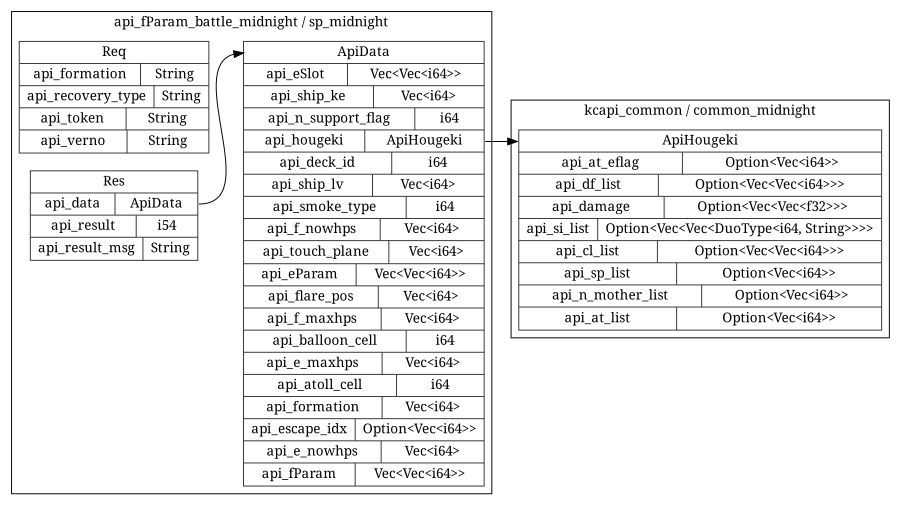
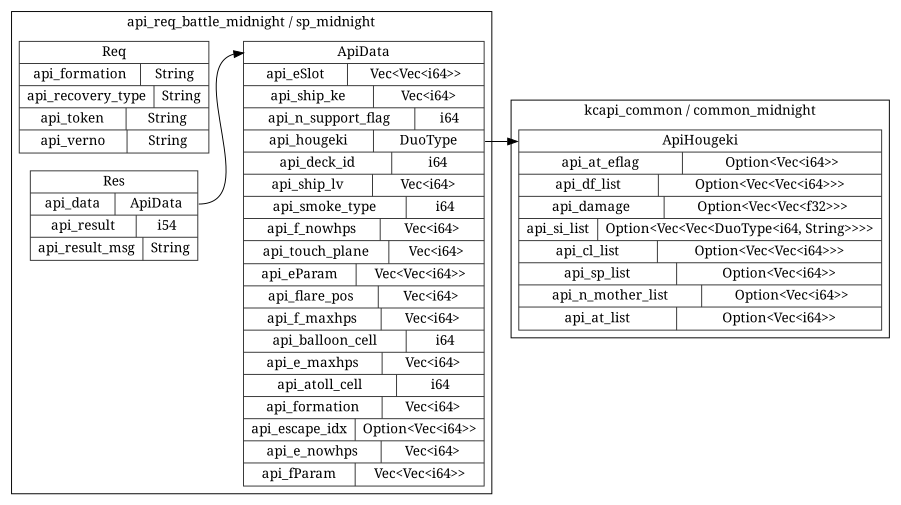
cluster "api_fParam_battle_midnight / sp_midnight": label "api_fParam_battle_midnight / sp_midnight" -> "api_req_battle_midnight / sp_midnight"
node "ApiData": text "ApiHougeki" -> "DuoType"
